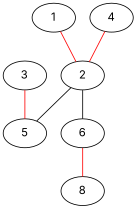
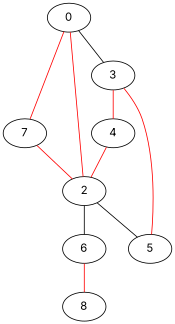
node "1": label "1" -> "7"
node "0": added
edge "3" -- "4": added
